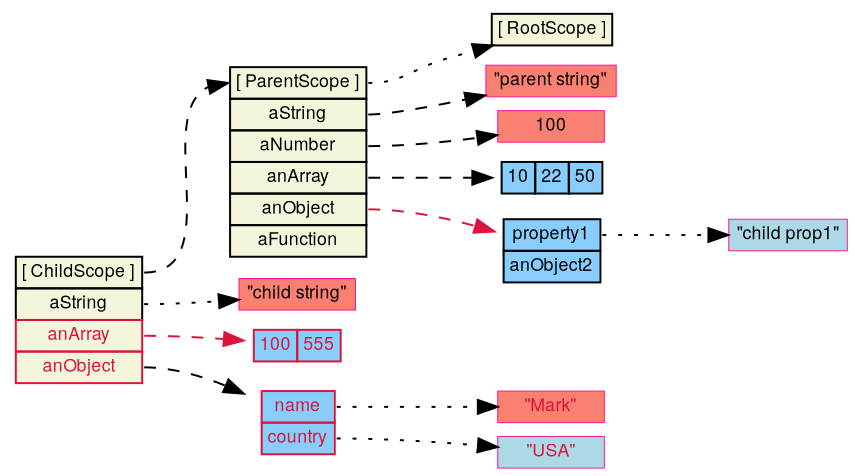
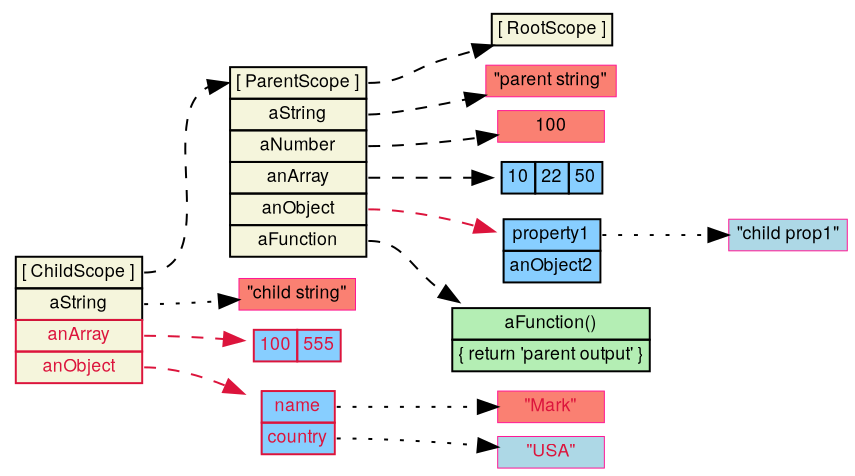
edge "[ ParentScope ]" -> "[ RootScope ]": style dotted -> dashed
node "aFunction()": added
edge "[ ChildScope ]" -> "name": color black -> crimson
